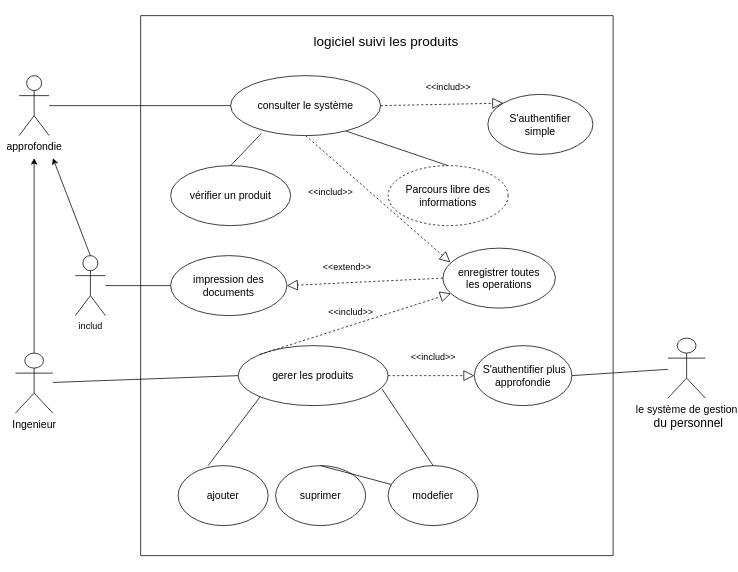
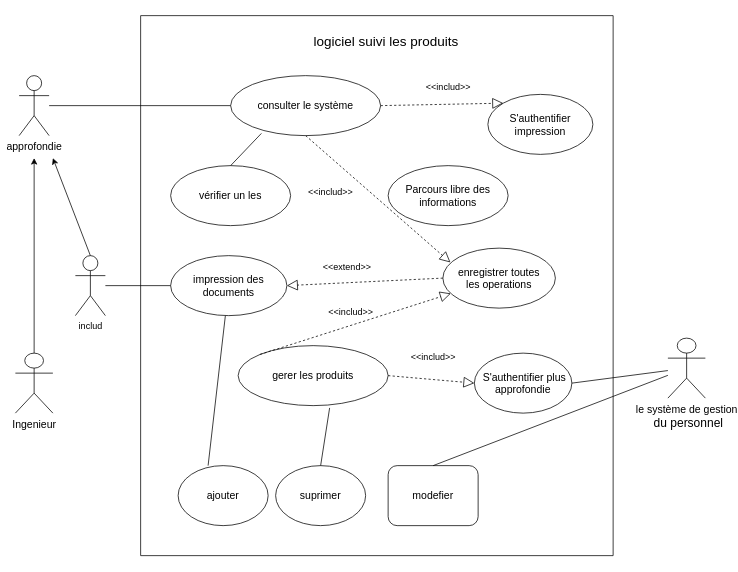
node "S'authentifier simple": label "S'authentifier simple" -> "S'authentifier impression"
edge "consulter le système" -- "Parcours libre des informations": removed
node "vérifier un produit": label "vérifier un produit" -> "vérifier un les"
node "Parcours libre des informations": style dashed -> solid
node "S'authentifier plus approfondie": moved (523, 375) -> (523, 383)
edge "gerer les produits" -- "Ingenieur": removed
edge "gerer les produits" -- "modefier": now "le système de gestion du personnel" -- "modefier"
edge "gerer les produits" -- "ajouter": now "impression des documents" -- "ajouter"
edge "suprimer" -- "modefier": now "suprimer" -- "gerer les produits"
node "modefier": shape ellipse -> rounded rectangle
